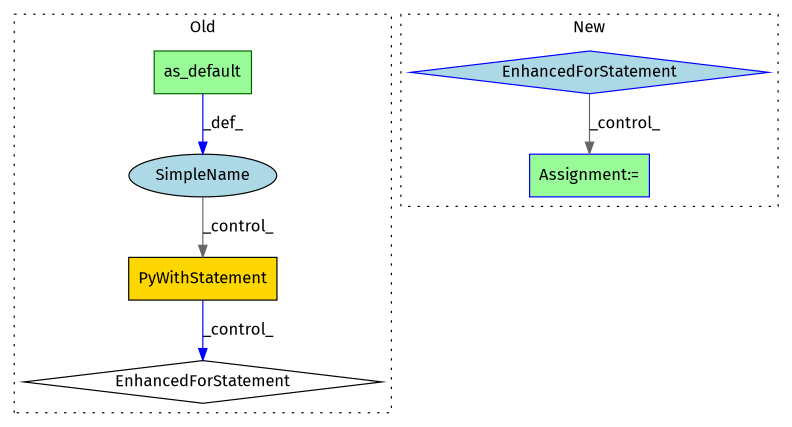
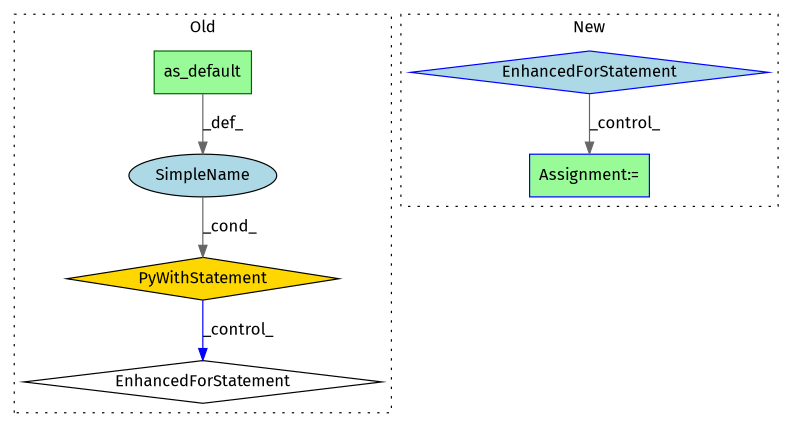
edge "as_default" -> "SimpleName": color blue -> gray40
edge "SimpleName" -> "PyWithStatement": label "_control_" -> "_cond_"
node "PyWithStatement": shape box -> diamond
